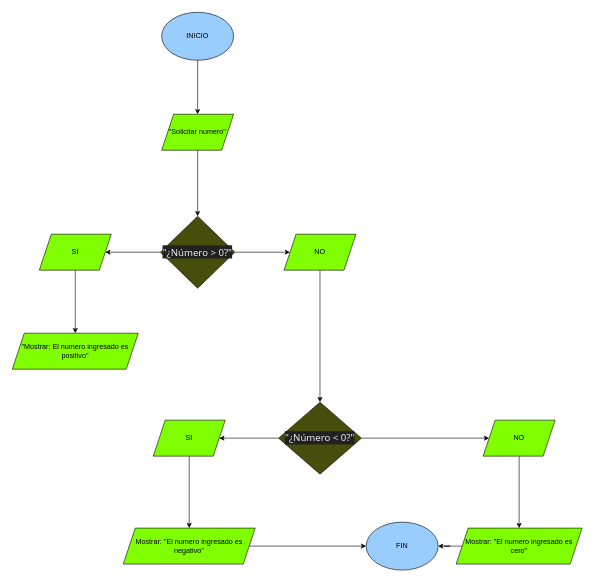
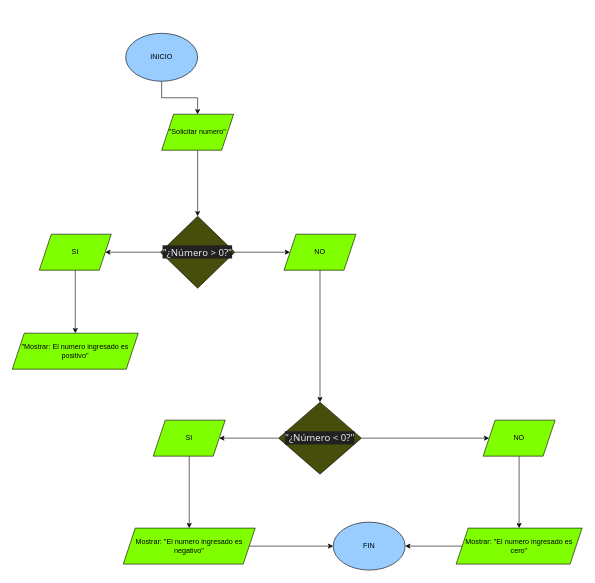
node "INICIO": moved (198, 36) -> (162, 57)
node "FIN": moved (402, 546) -> (369, 546)
